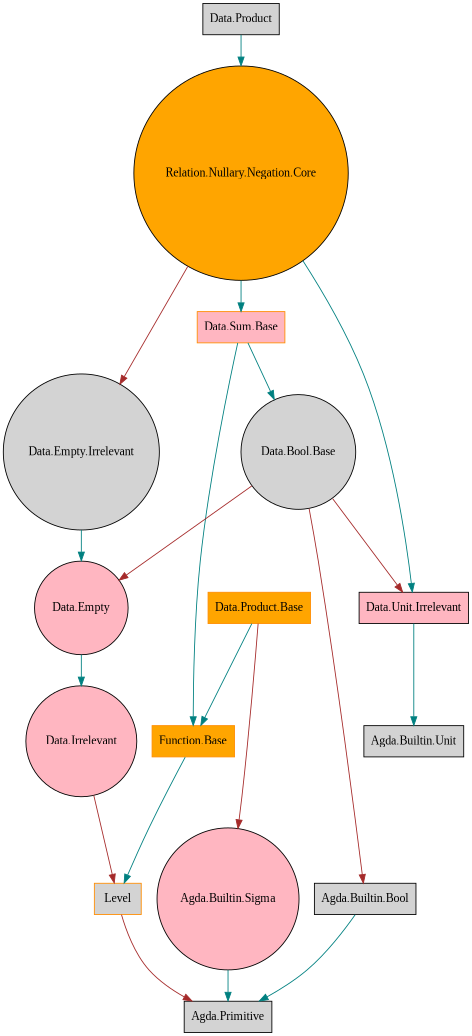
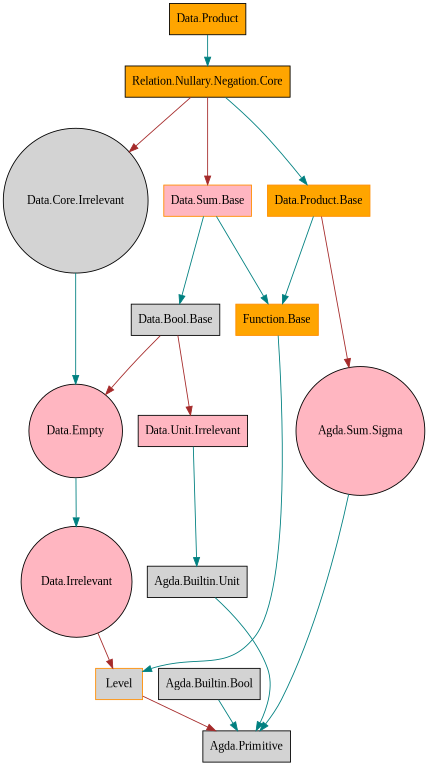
node "Data.Product": fillcolor lightgrey -> orange
node "Relation.Nullary.Negation.Core": shape circle -> box
edge "Relation.Nullary.Negation.Core" -> "Data.Sum.Base": color teal -> brown
edge "Relation.Nullary.Negation.Core" -> "Data.Unit.Irrelevant": now "Relation.Nullary.Negation.Core" -> "Data.Product.Base"
node "Data.Empty.Irrelevant": label "Data.Empty.Irrelevant" -> "Data.Core.Irrelevant"
node "Data.Bool.Base": shape circle -> box
edge "Agda.Builtin.Unit" -> "Agda.Primitive": added
edge "Data.Bool.Base" -> "Agda.Builtin.Bool": removed
node "Agda.Builtin.Sigma": label "Agda.Builtin.Sigma" -> "Agda.Sum.Sigma"
